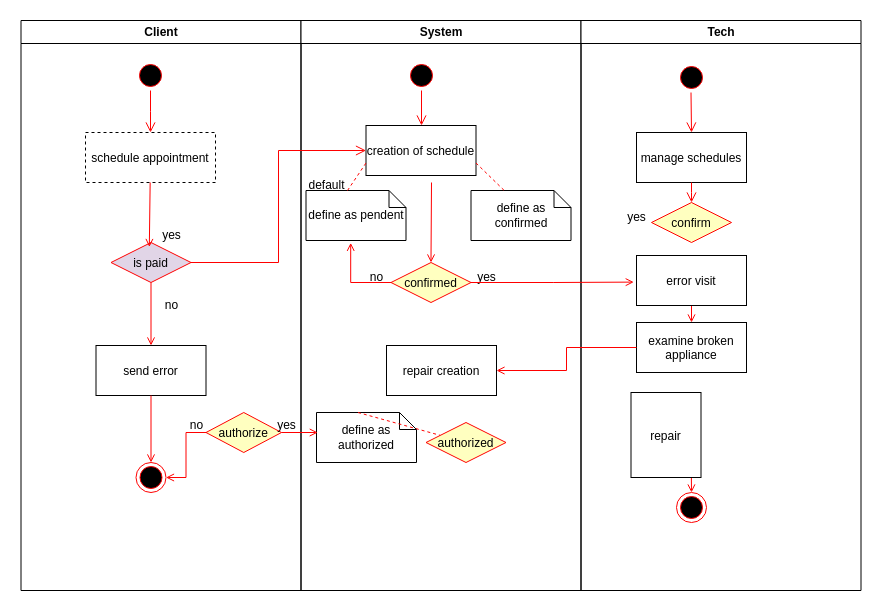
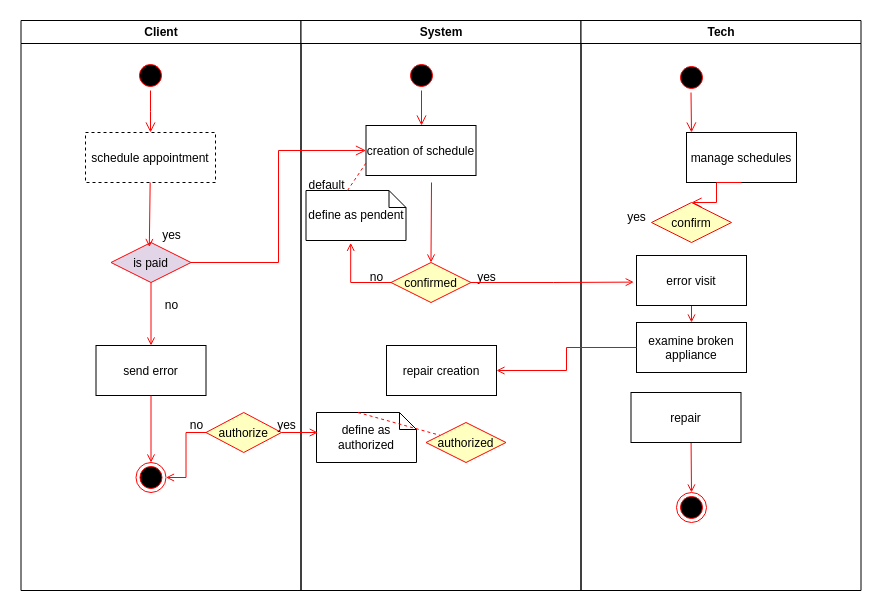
node "manage schedules": moved (692, 158) -> (742, 158)
edge "creation of schedule" -- "define as confirmed": removed
node "define as confirmed": removed
node "repair": size 70x85 -> 110x50
